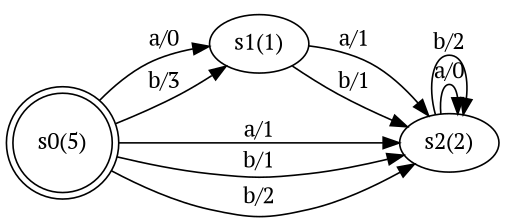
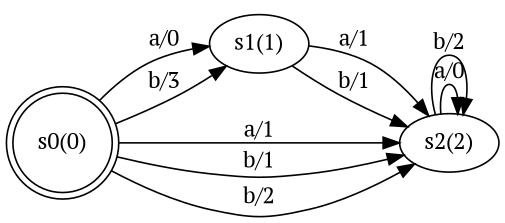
node "s0(5)": label "s0(5)" -> "s0(0)"
